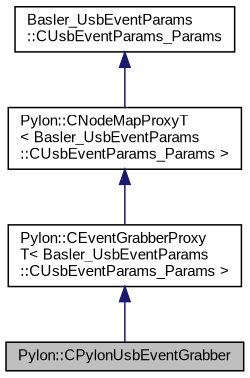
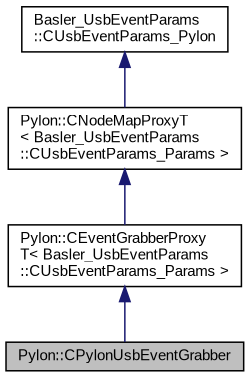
node "Basler_UsbEventParams ::CUsbEventParams_Params": label "Basler_UsbEventParams ::CUsbEventParams_Params" -> "Basler_UsbEventParams ::CUsbEventParams_Pylon"
